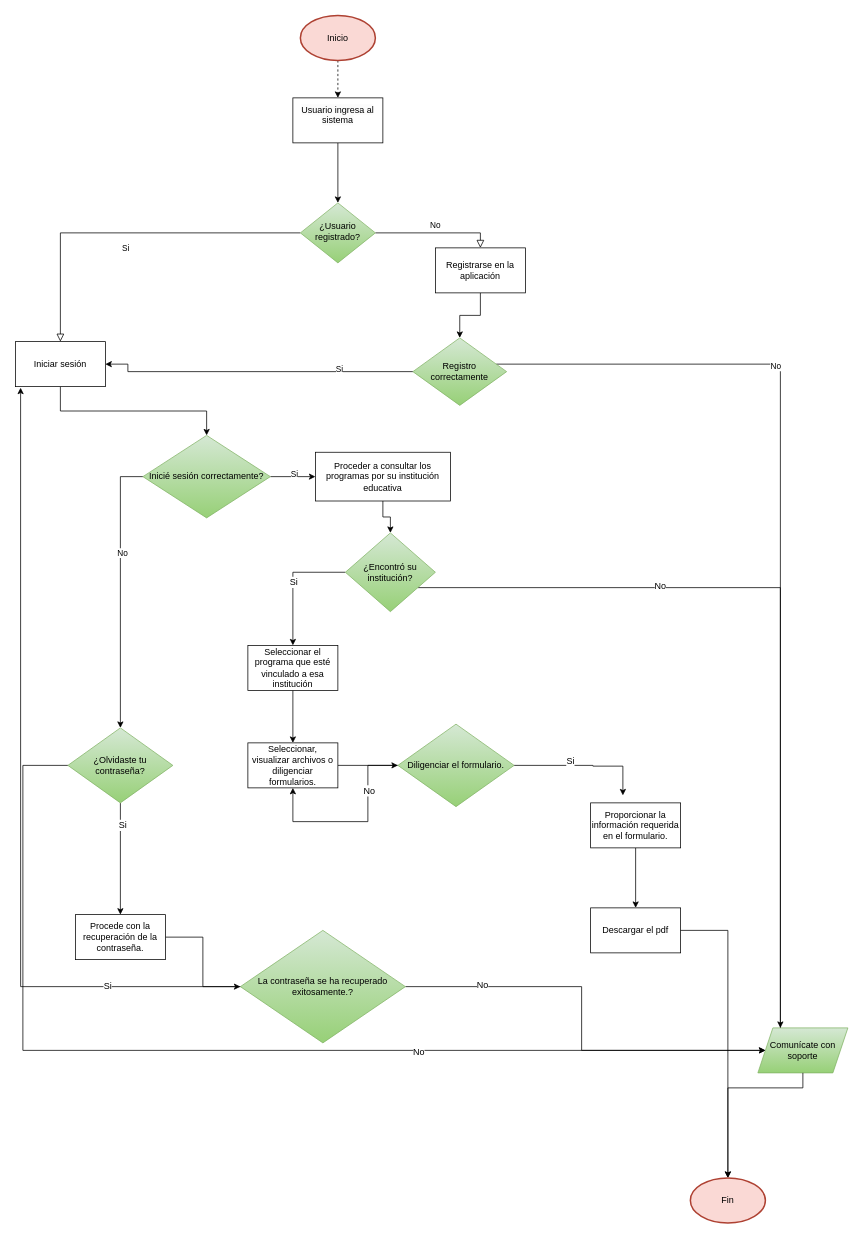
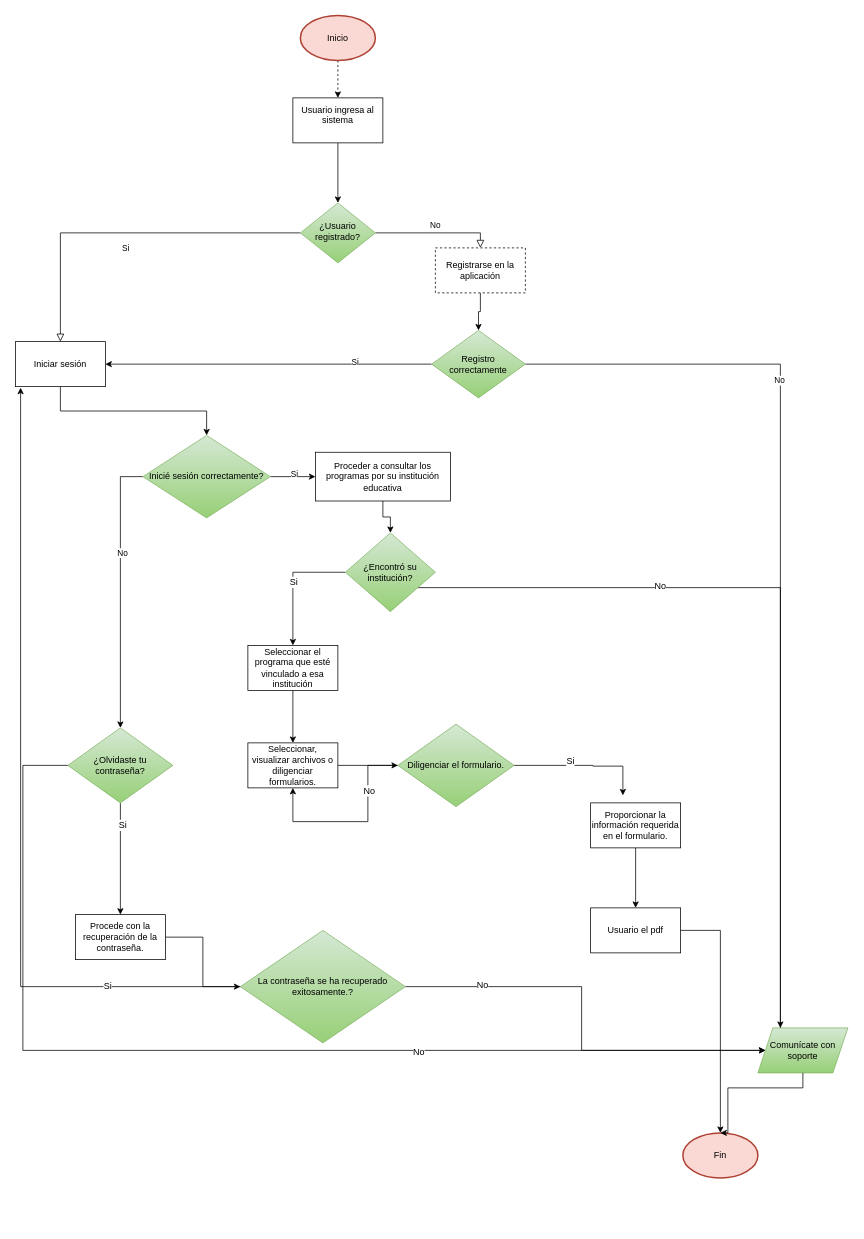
node "Registrarse en la aplicación": style solid -> dashed
node "Registro correctamente": moved (460, 372) -> (479, 364)
node "Descargar el pdf": label "Descargar el pdf" -> "Usuario el pdf"
node "Fin": moved (728, 1200) -> (720, 1155)
